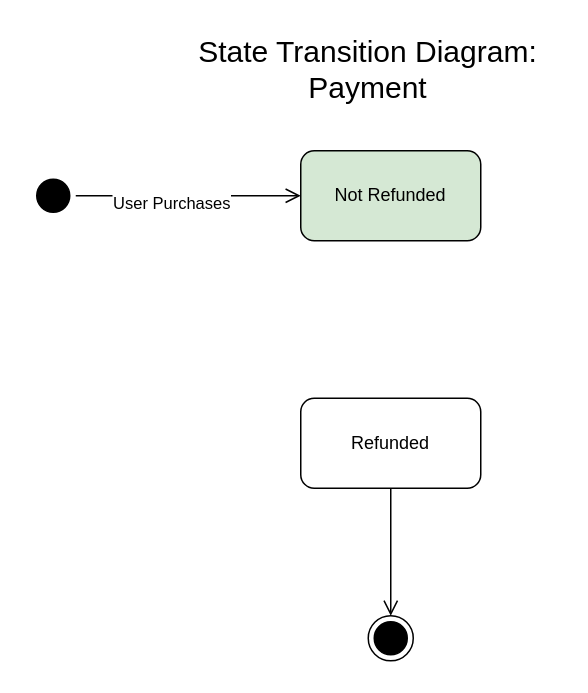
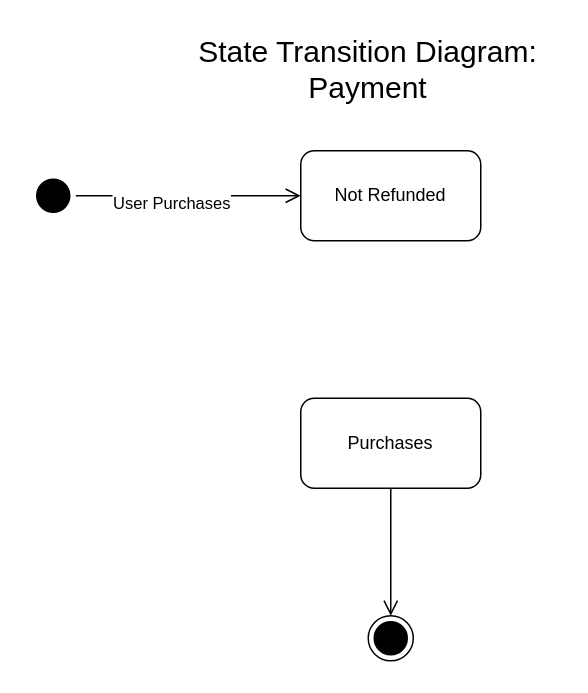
node "Not Refunded": fillcolor #d5e8d4 -> #ffffff
node "Refunded": label "Refunded" -> "Purchases"
